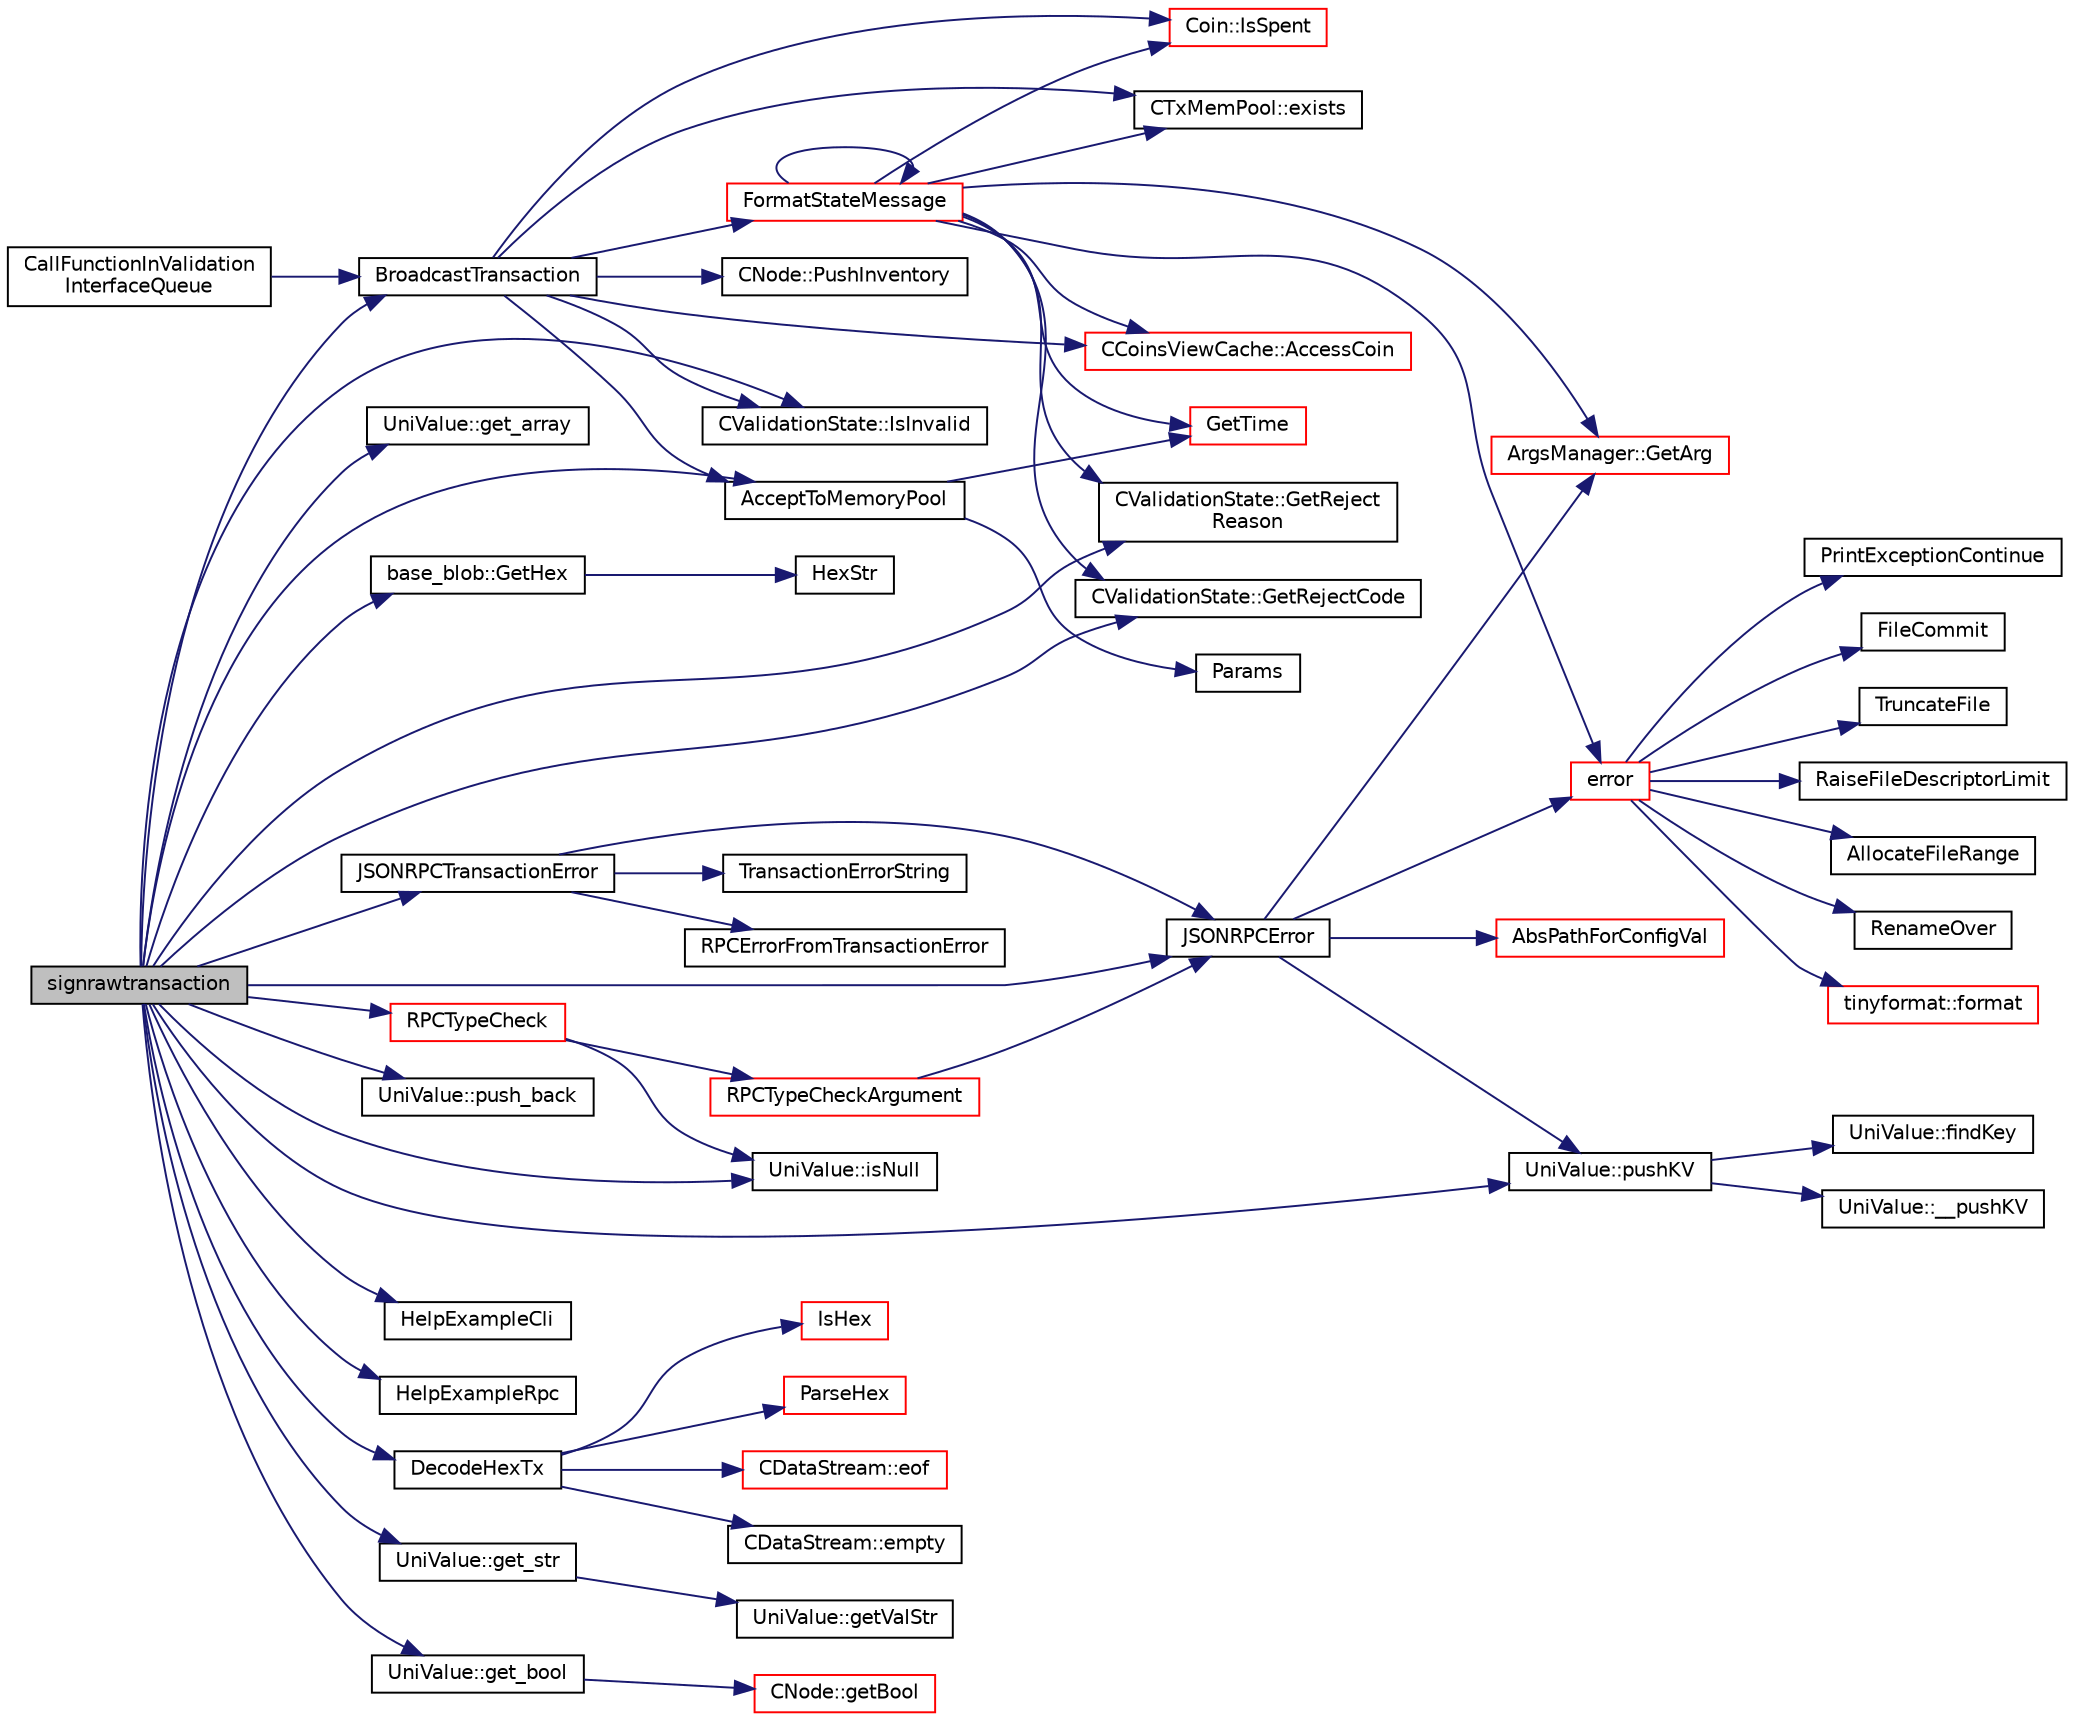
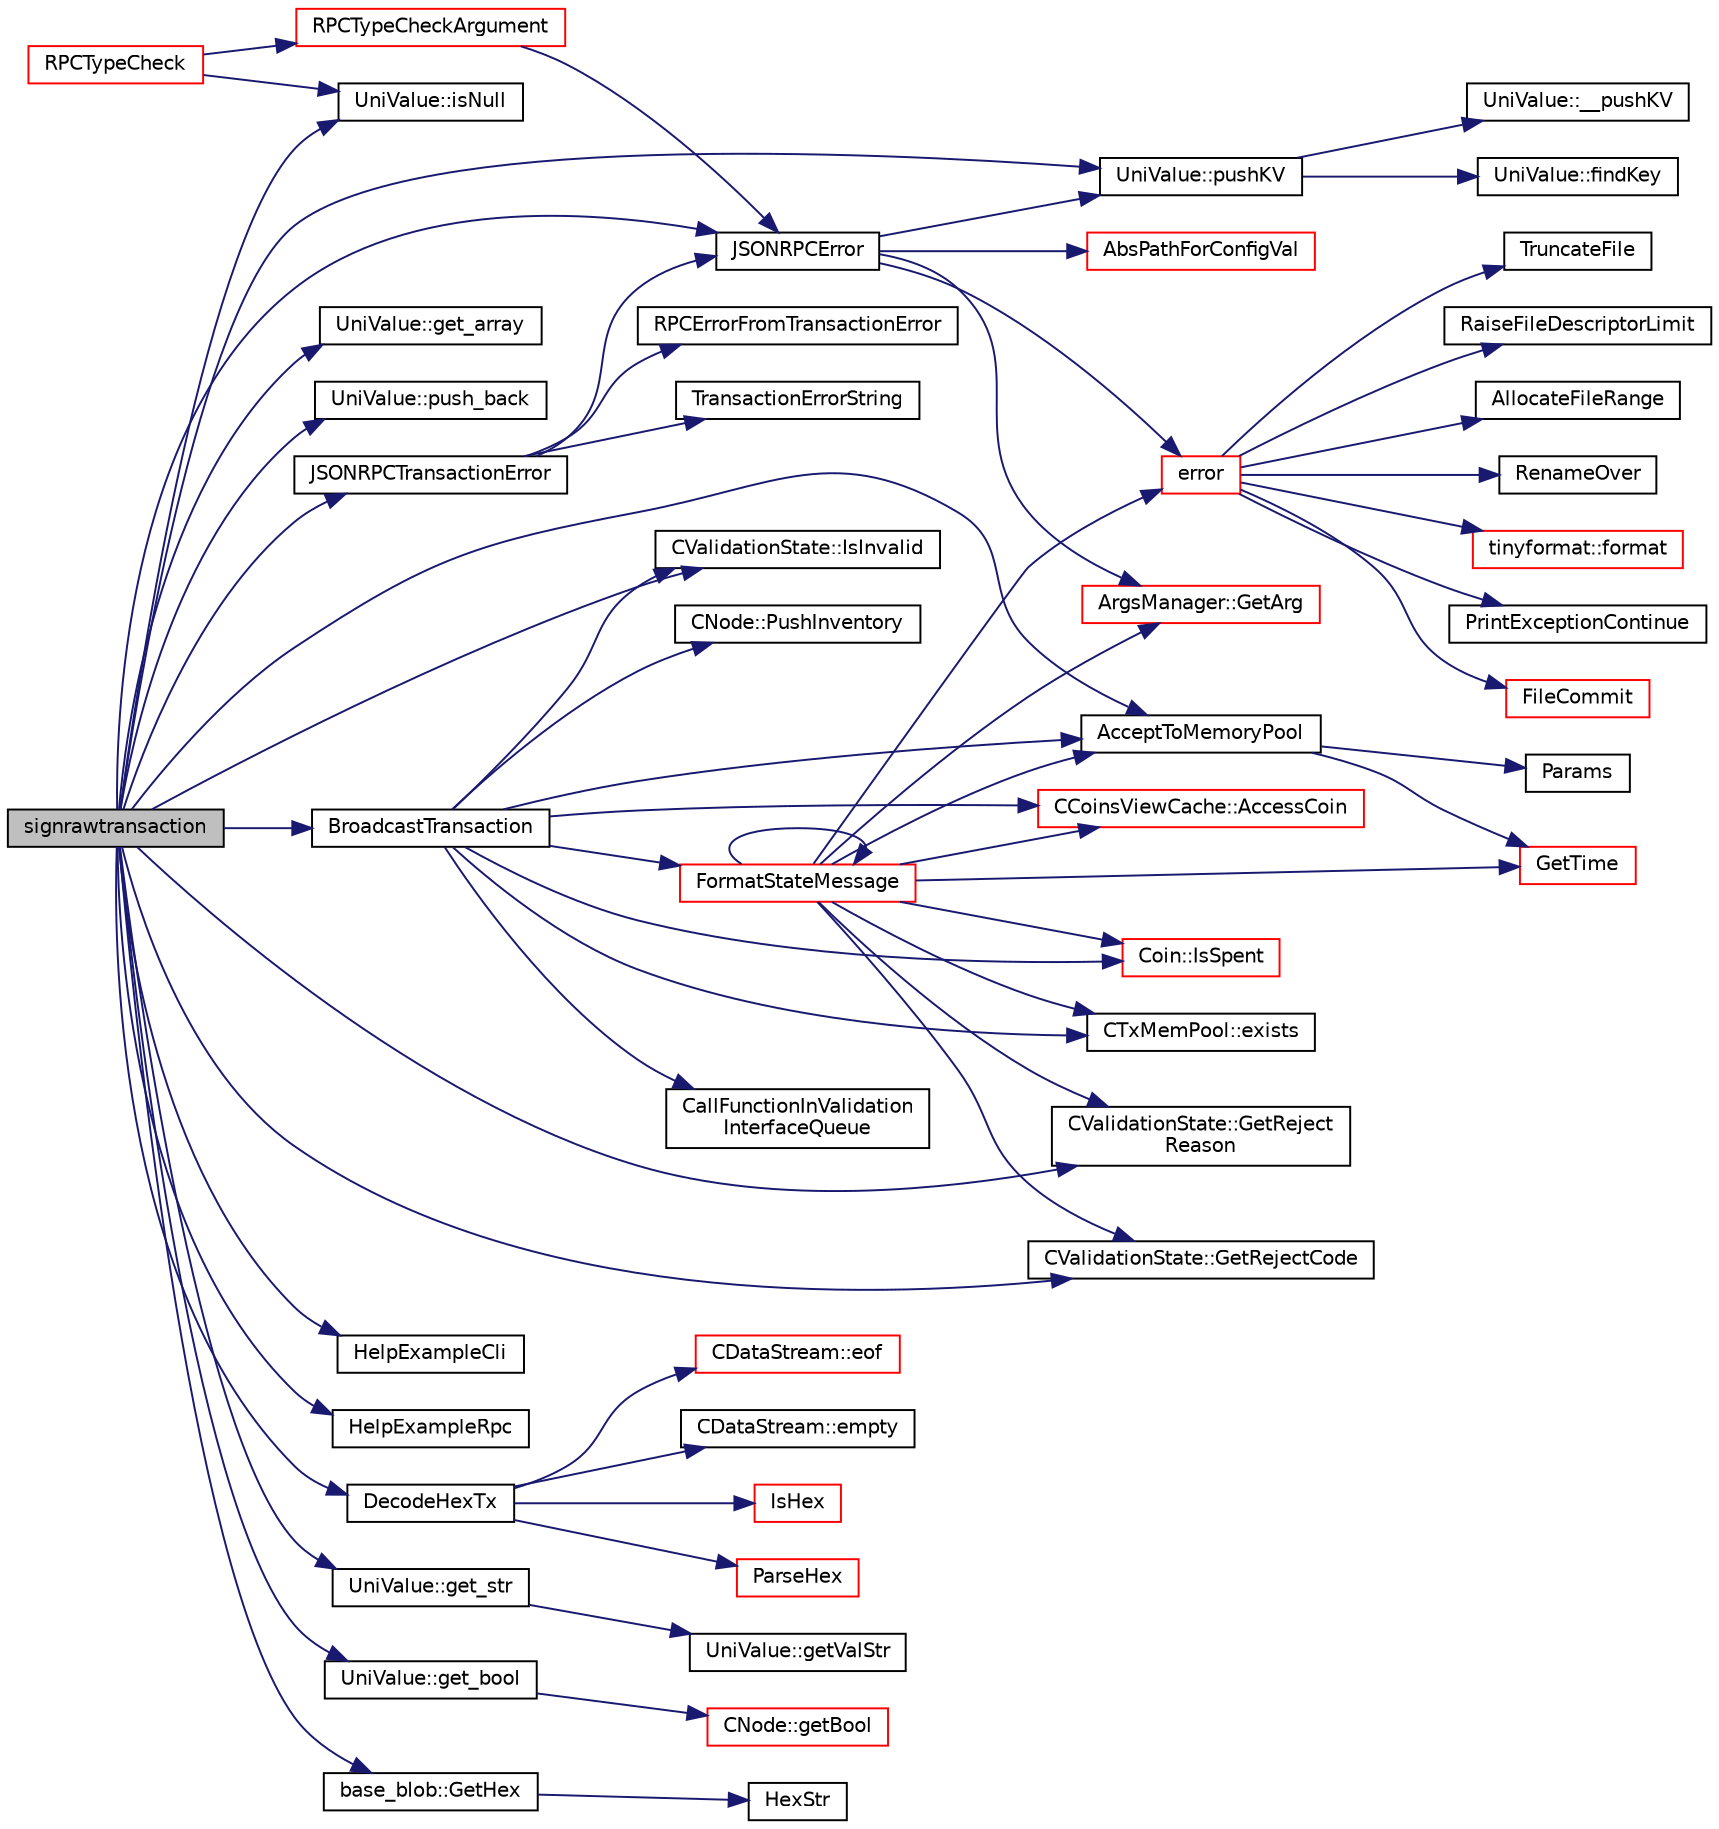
edge "CallFunctionInValidation InterfaceQueue" -> "BroadcastTransaction": reversed
node "FileCommit": color black -> red
edge "FormatStateMessage" -> "AcceptToMemoryPool": added
edge "signrawtransaction" -> "RPCTypeCheck": removed
